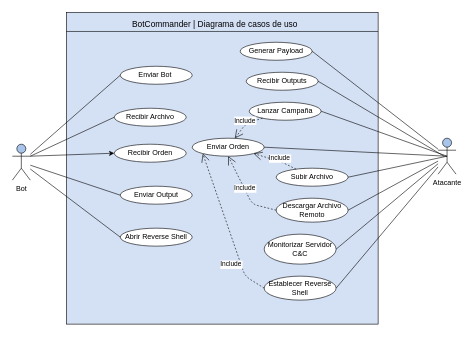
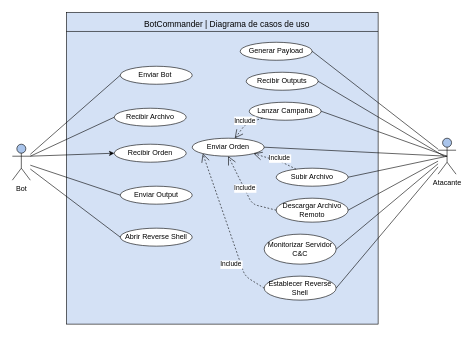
node "BotCommander | Diagrama de casos de uso": moved (216, 24) -> (228, 24)
